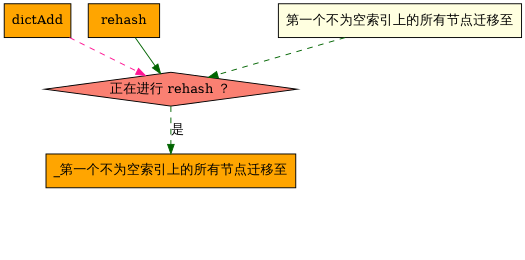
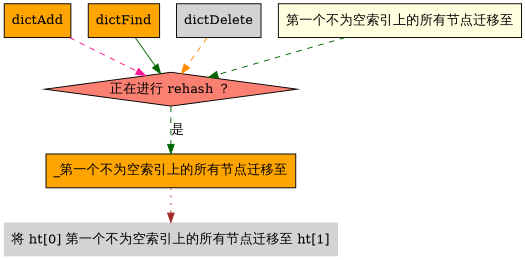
node "rehash": label "rehash" -> "dictFind"
node "dictDelete": added
node "将 ht[0] 第一个不为空索引上的所有节点迁移至 ht[1]": added
